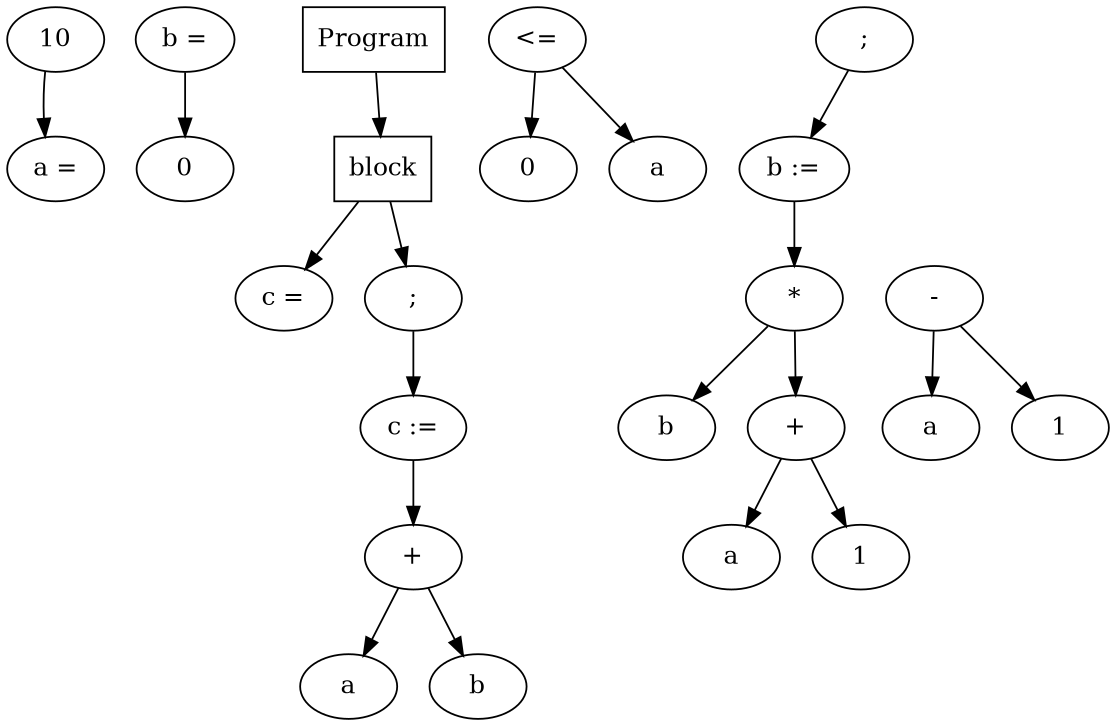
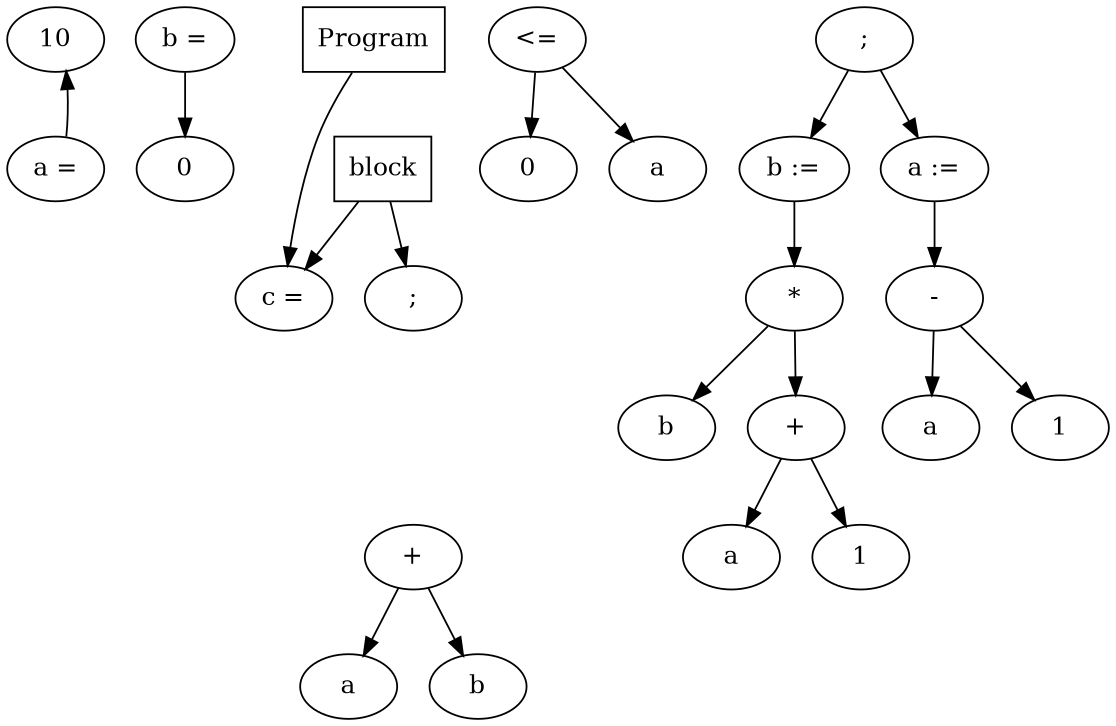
edge "10" -> "a =": reversed
edge "Program" -> "block": now "Program" -> "c ="
node "a :=": added
node "c :=": removed
